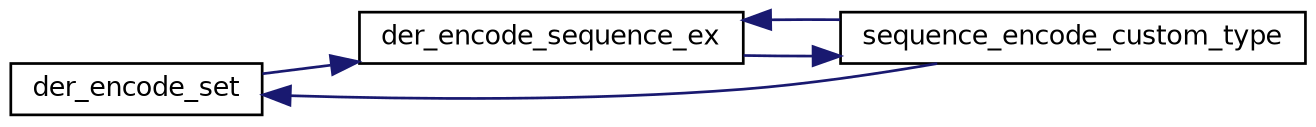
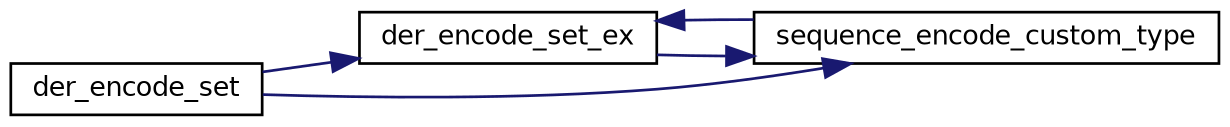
node "der_encode_sequence_ex": label "der_encode_sequence_ex" -> "der_encode_set_ex"
edge "sequence_encode_custom_type" -> "der_encode_set": reversed
